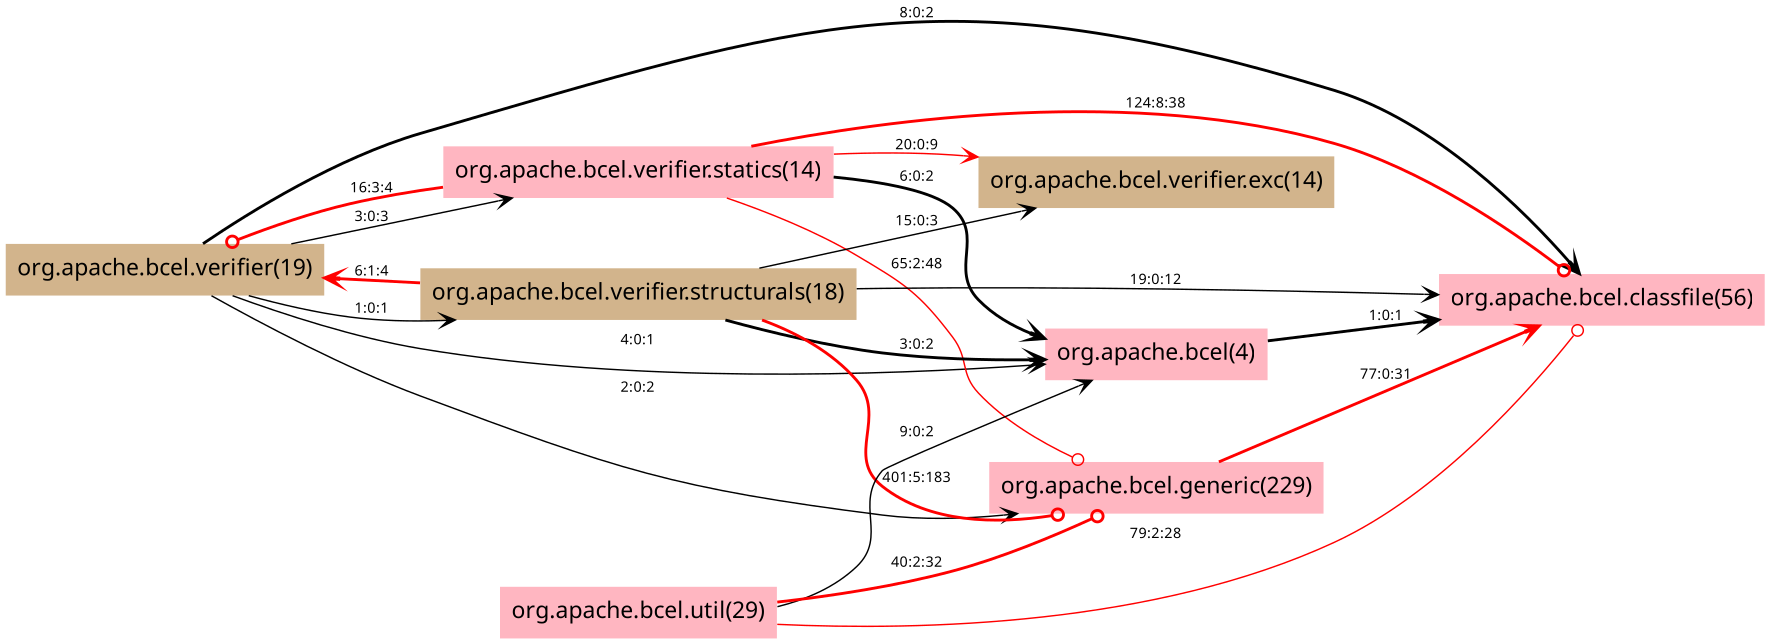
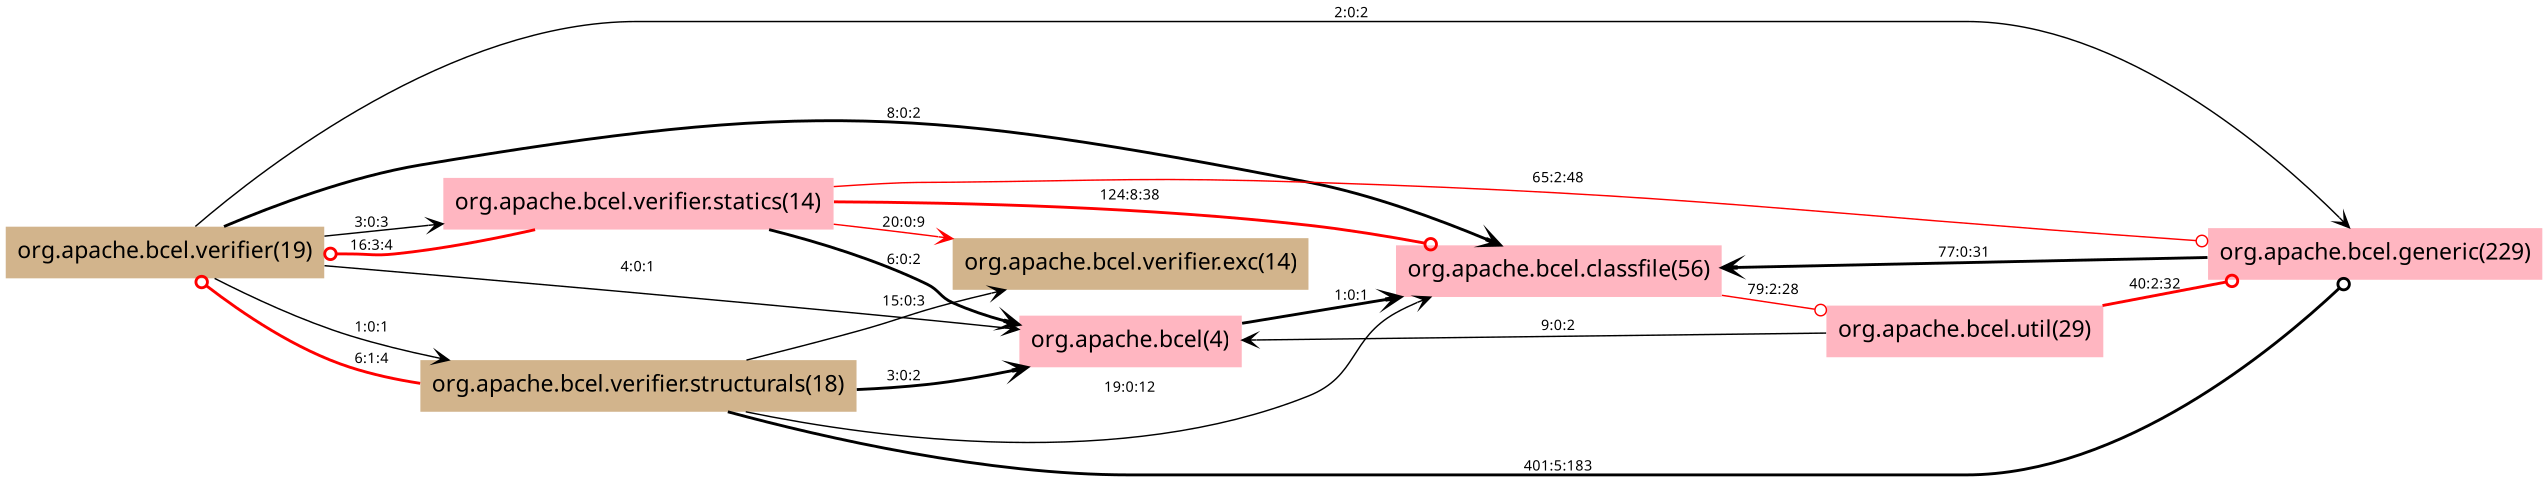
edge "org.apache.bcel.verifier.structurals(18)" -> "org.apache.bcel.verifier(19)": arrowhead vee -> odot
edge "org.apache.bcel.generic(229)" -> "org.apache.bcel.classfile(56)": color red -> black
edge "org.apache.bcel.verifier.structurals(18)" -> "org.apache.bcel.generic(229)": color red -> black
edge "org.apache.bcel.util(29)" -> "org.apache.bcel.classfile(56)": reversed
